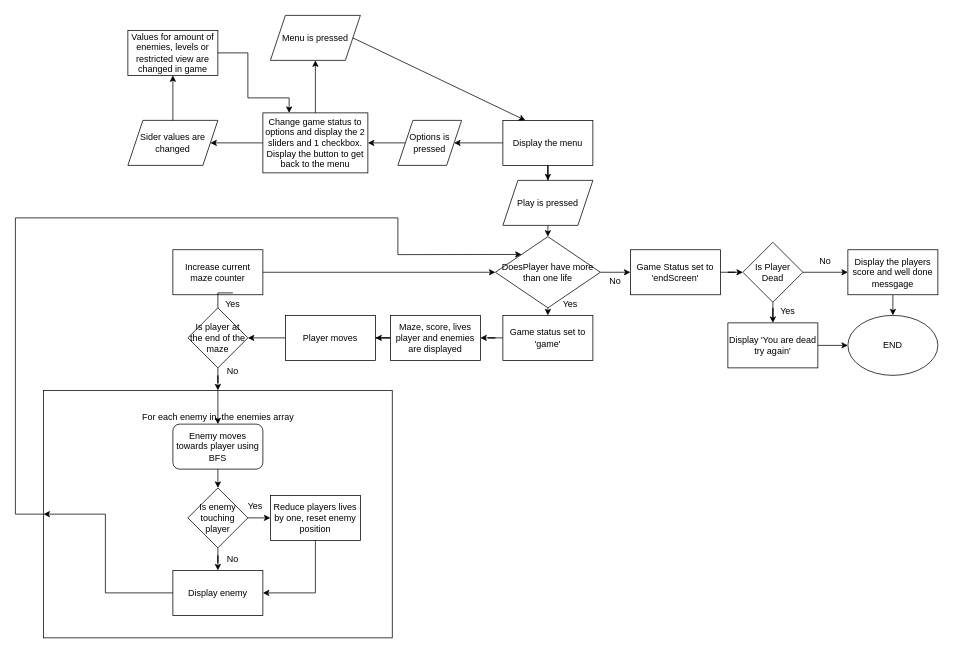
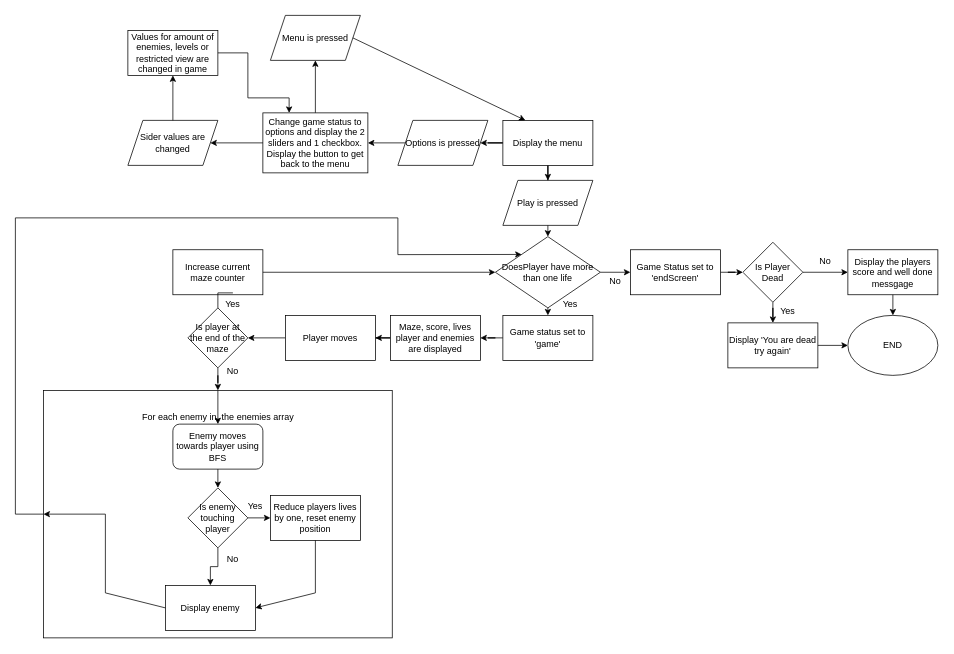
node "Options is pressed": size 64x45 -> 90x45
node "Display enemy": moved (218, 593) -> (210, 608)
